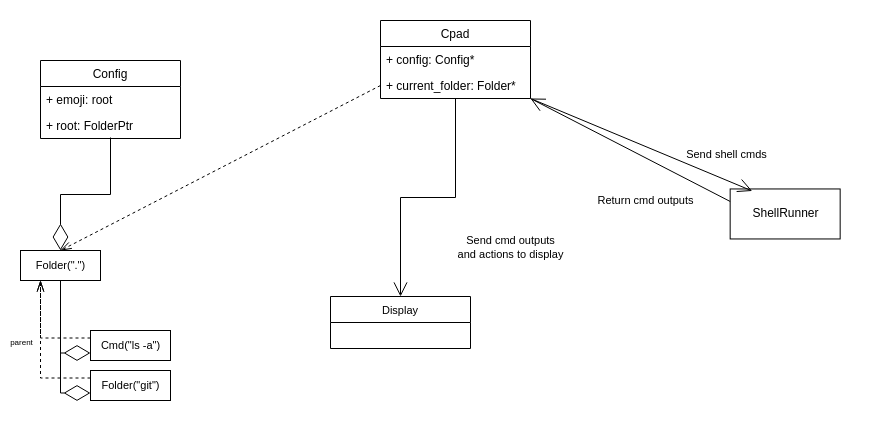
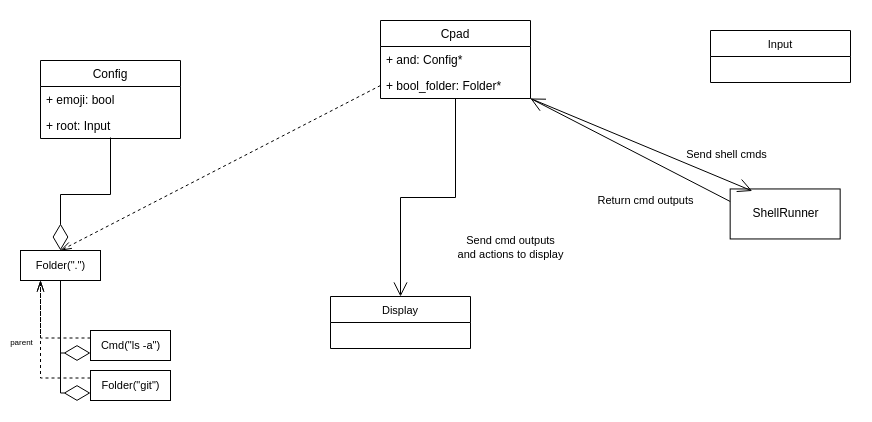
node "Input": added
node "+ config: Config*": label "+ config: Config*" -> "+ and: Config*"
node "+ current_folder: Folder*": label "+ current_folder: Folder*" -> "+ bool_folder: Folder*"
node "+ emoji: root": label "+ emoji: root" -> "+ emoji: bool"
node "+ root: FolderPtr": label "+ root: FolderPtr" -> "+ root: Input"
